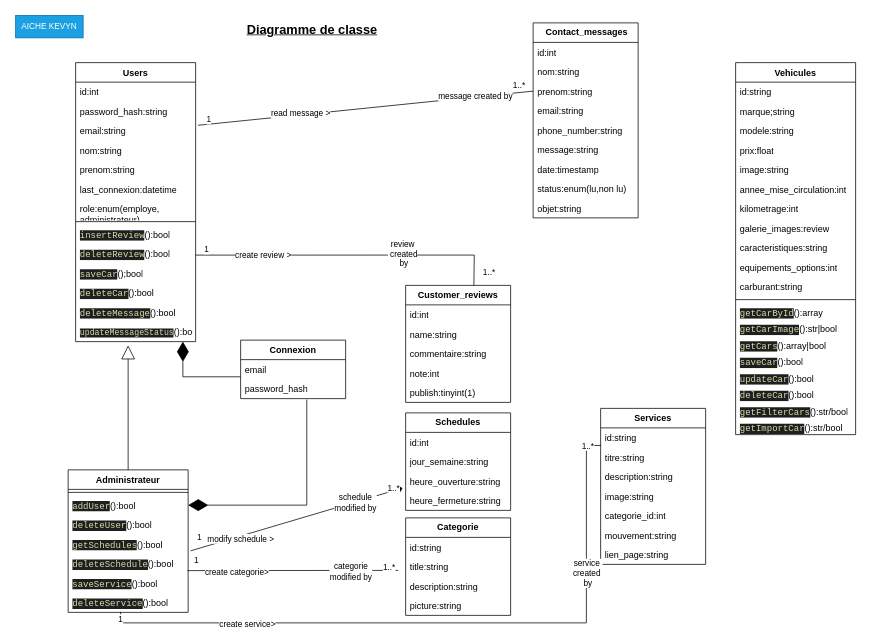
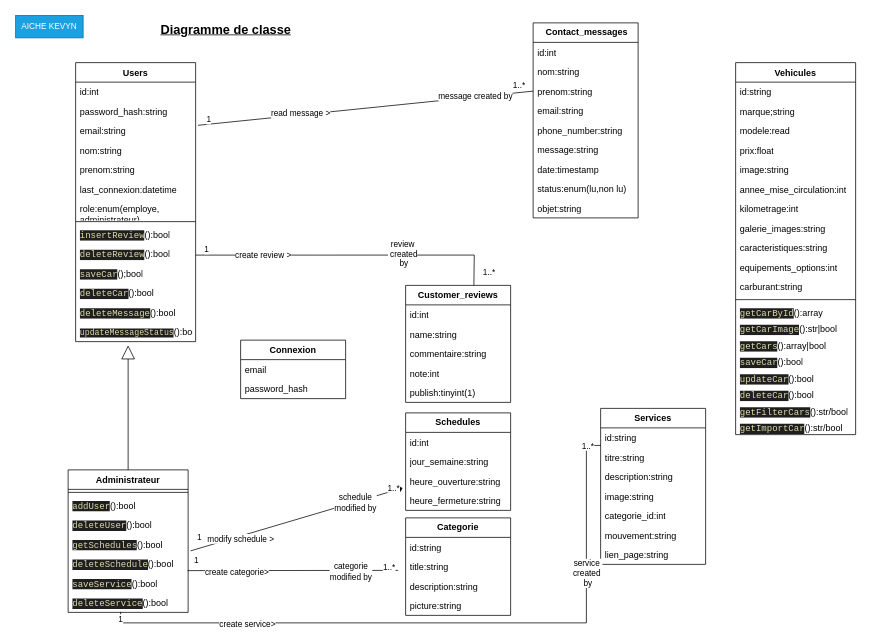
node "Diagramme de classe": moved (312, 30) -> (225, 30)
node "modele:string": label "modele:string" -> "modele:read"
node "galerie_images:review": label "galerie_images:review" -> "galerie_images:string"
edge "email" -> "updateMessageStatus():bool": removed
edge "password_hash" -> "addUser():bool": removed
